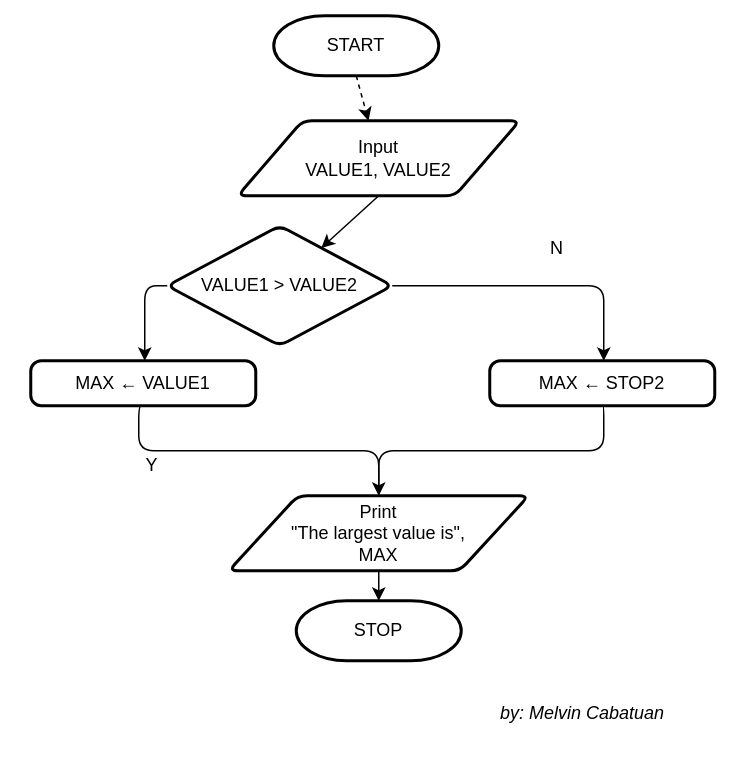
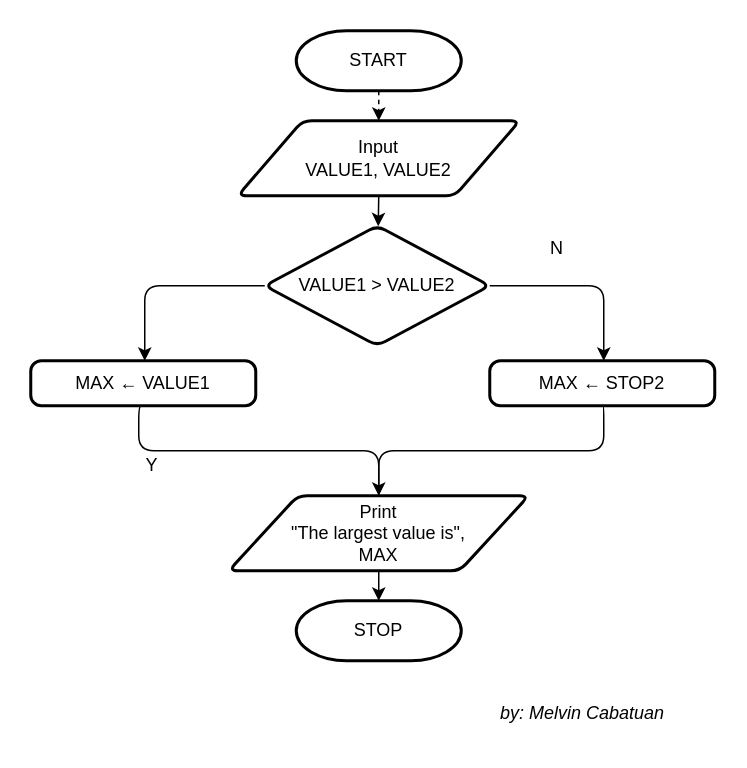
node "START": moved (356, 46) -> (379, 61)
node "VALUE1 > VALUE2": moved (280, 286) -> (377, 286)
